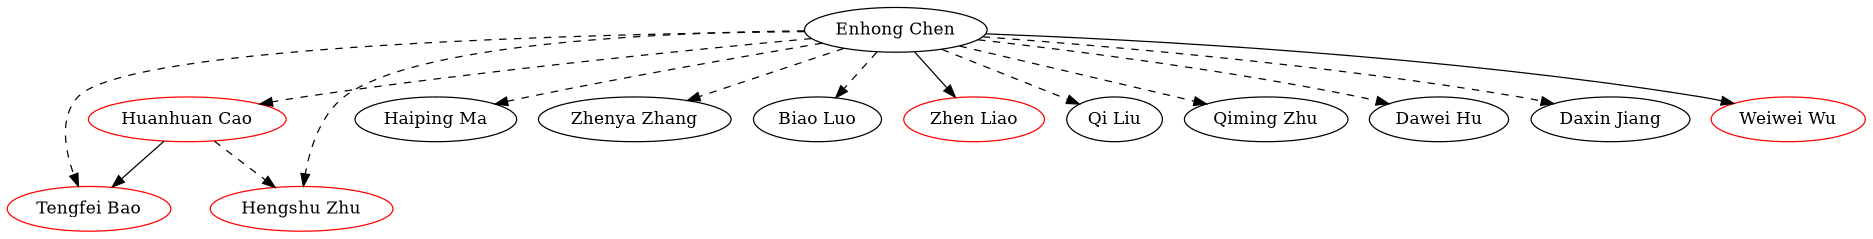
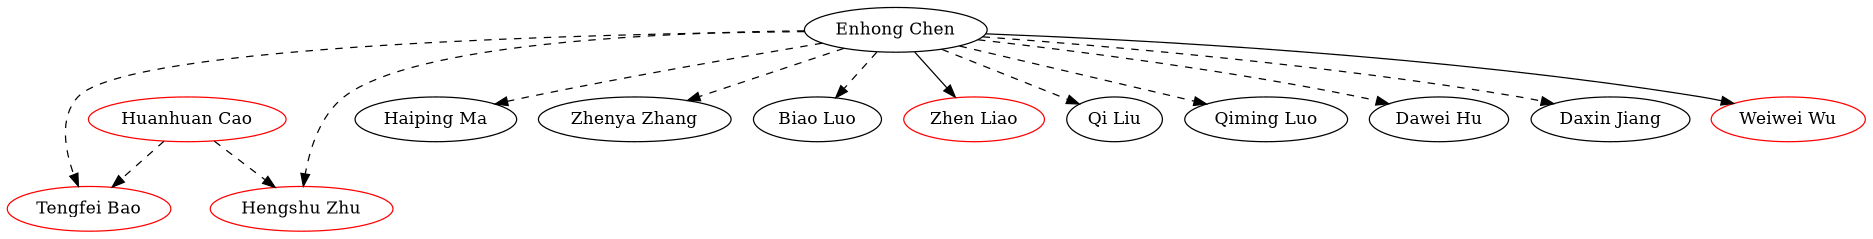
edge "Enhong Chen" -> "Huanhuan Cao": removed
node "Qiming Zhu": label "Qiming Zhu" -> "Qiming Luo"
edge "Huanhuan Cao" -> "Tengfei Bao": style solid -> dashed
